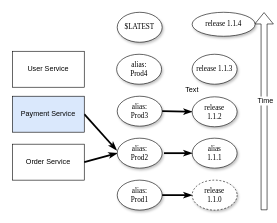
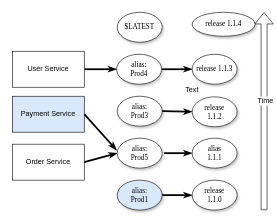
edge "User Service" -> "alias: Prod4": added
edge "alias: Prod4" -> "release 1.1.3": added
node "alias: Prod2": label "alias: Prod2" -> "alias: Prod5"
node "alias: Prod1": fillcolor #ffffff -> #dae8fc
node "release 1.1.0": style dashed -> solid
